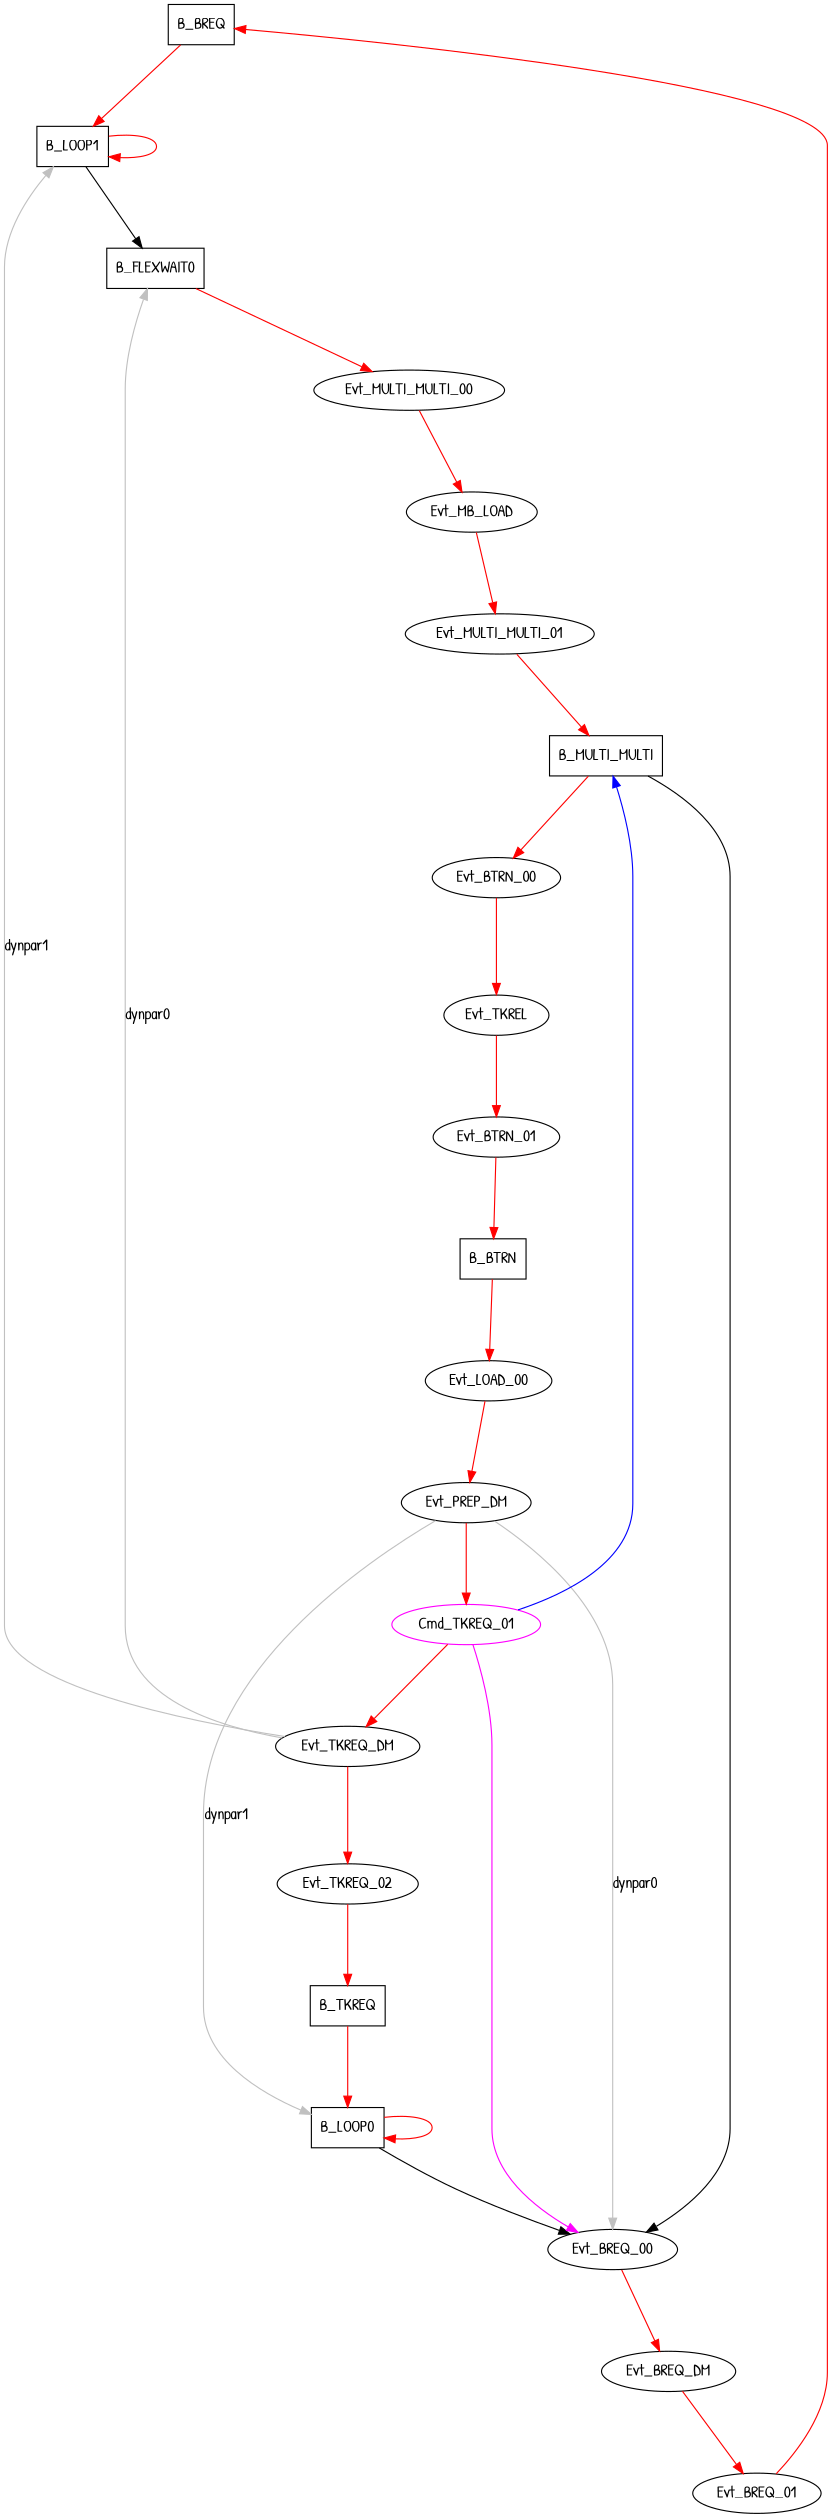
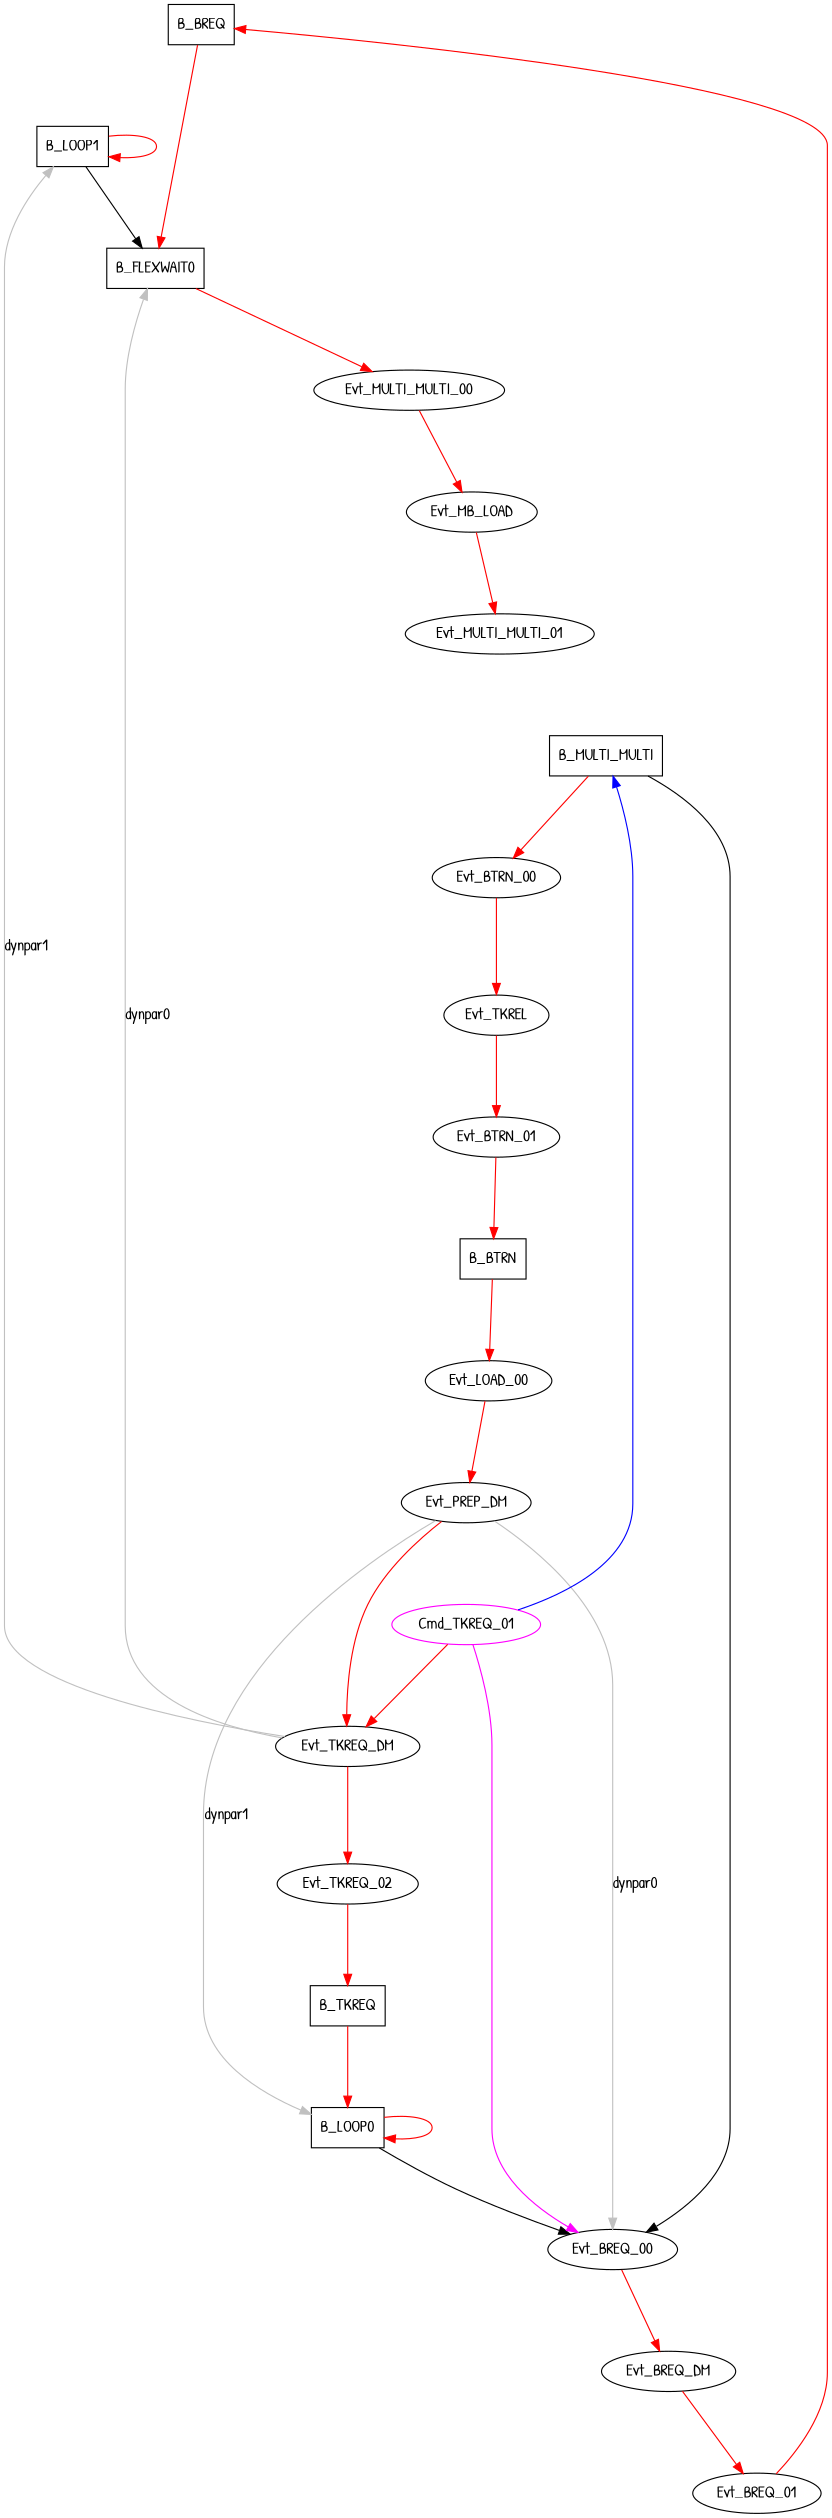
edge "B_BREQ" -> "B_LOOP1": now "B_BREQ" -> "B_FLEXWAIT0"
edge "Evt_MULTI_MULTI_01" -> "B_MULTI_MULTI": removed
edge "Evt_PREP_DM" -> "Cmd_TKREQ_01": now "Evt_PREP_DM" -> "Evt_TKREQ_DM"
